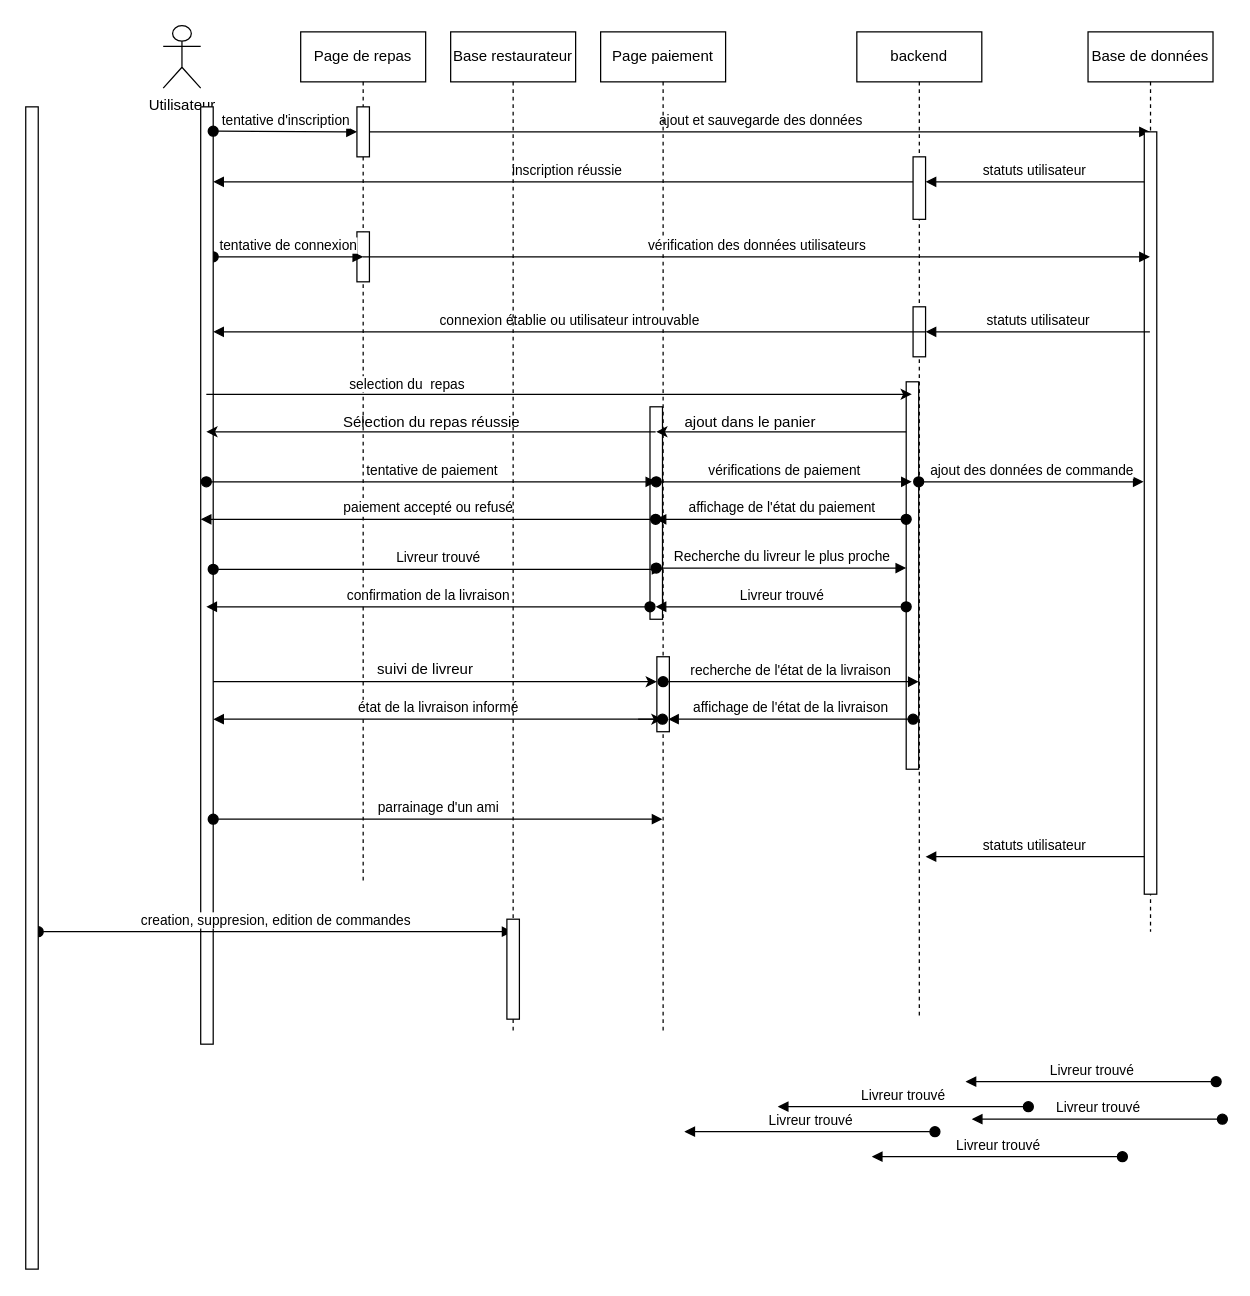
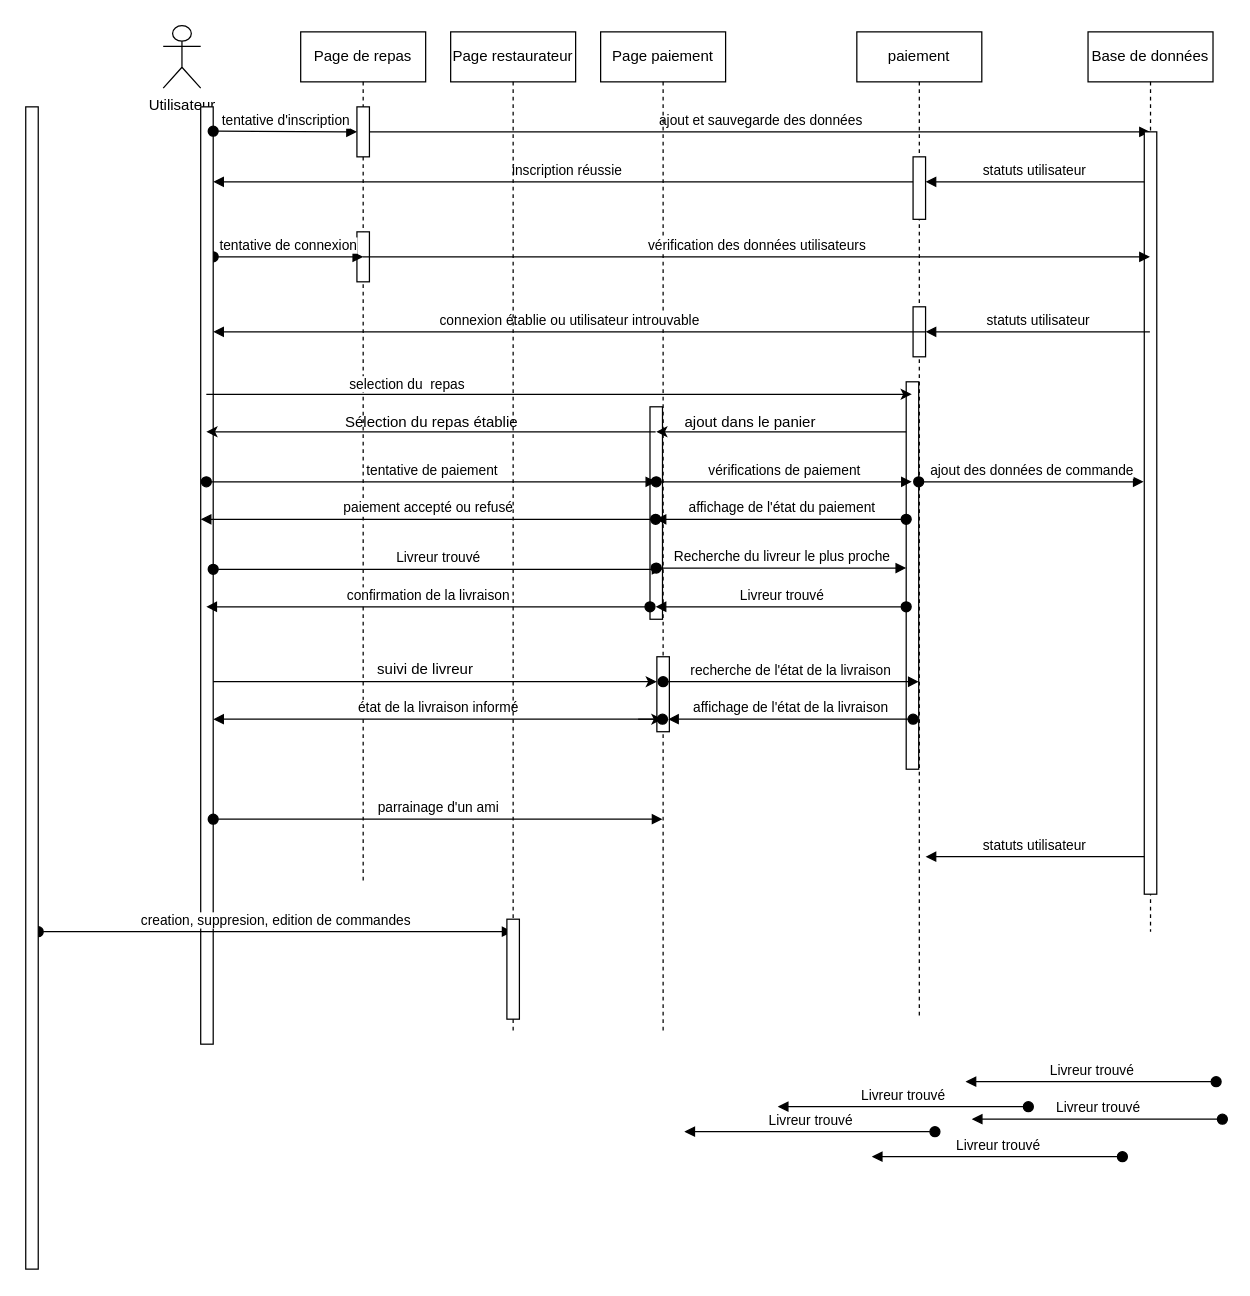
node "Base restaurateur": label "Base restaurateur" -> "Page restaurateur"
node "backend": label "backend" -> "paiement"
node "Sélection du repas réussie": label "Sélection du repas réussie" -> "Sélection du repas établie"
